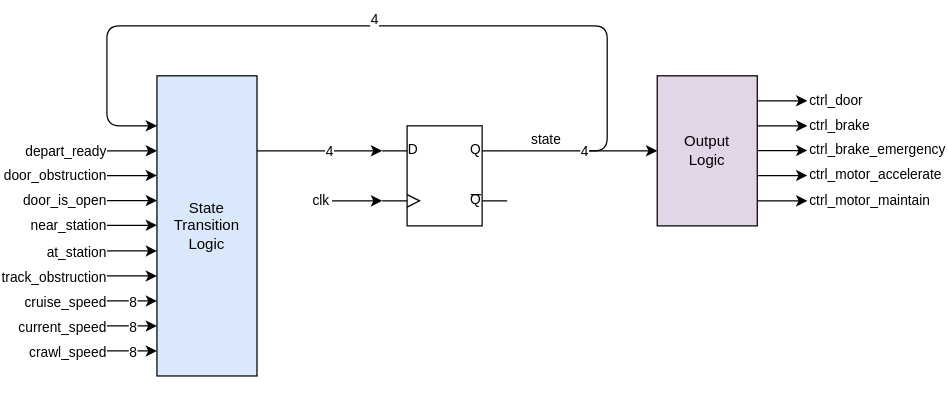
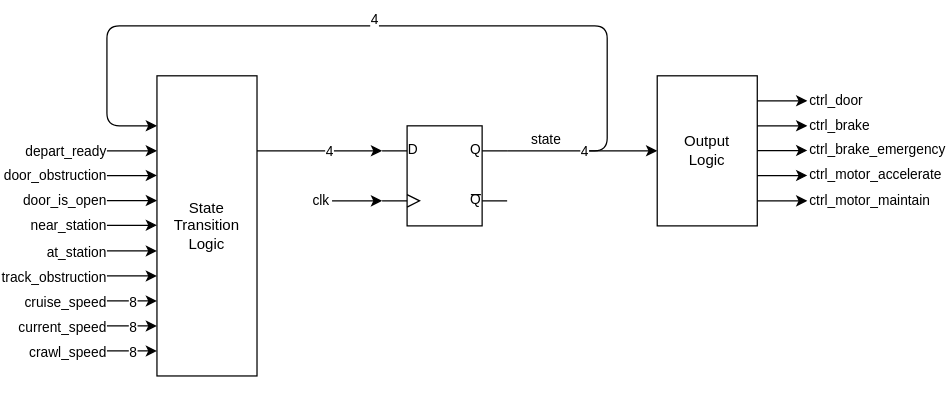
node "Output Logic": fillcolor #e1d5e7 -> #ffffff
node "State Transition Logic": fillcolor #dae8fc -> #ffffff
